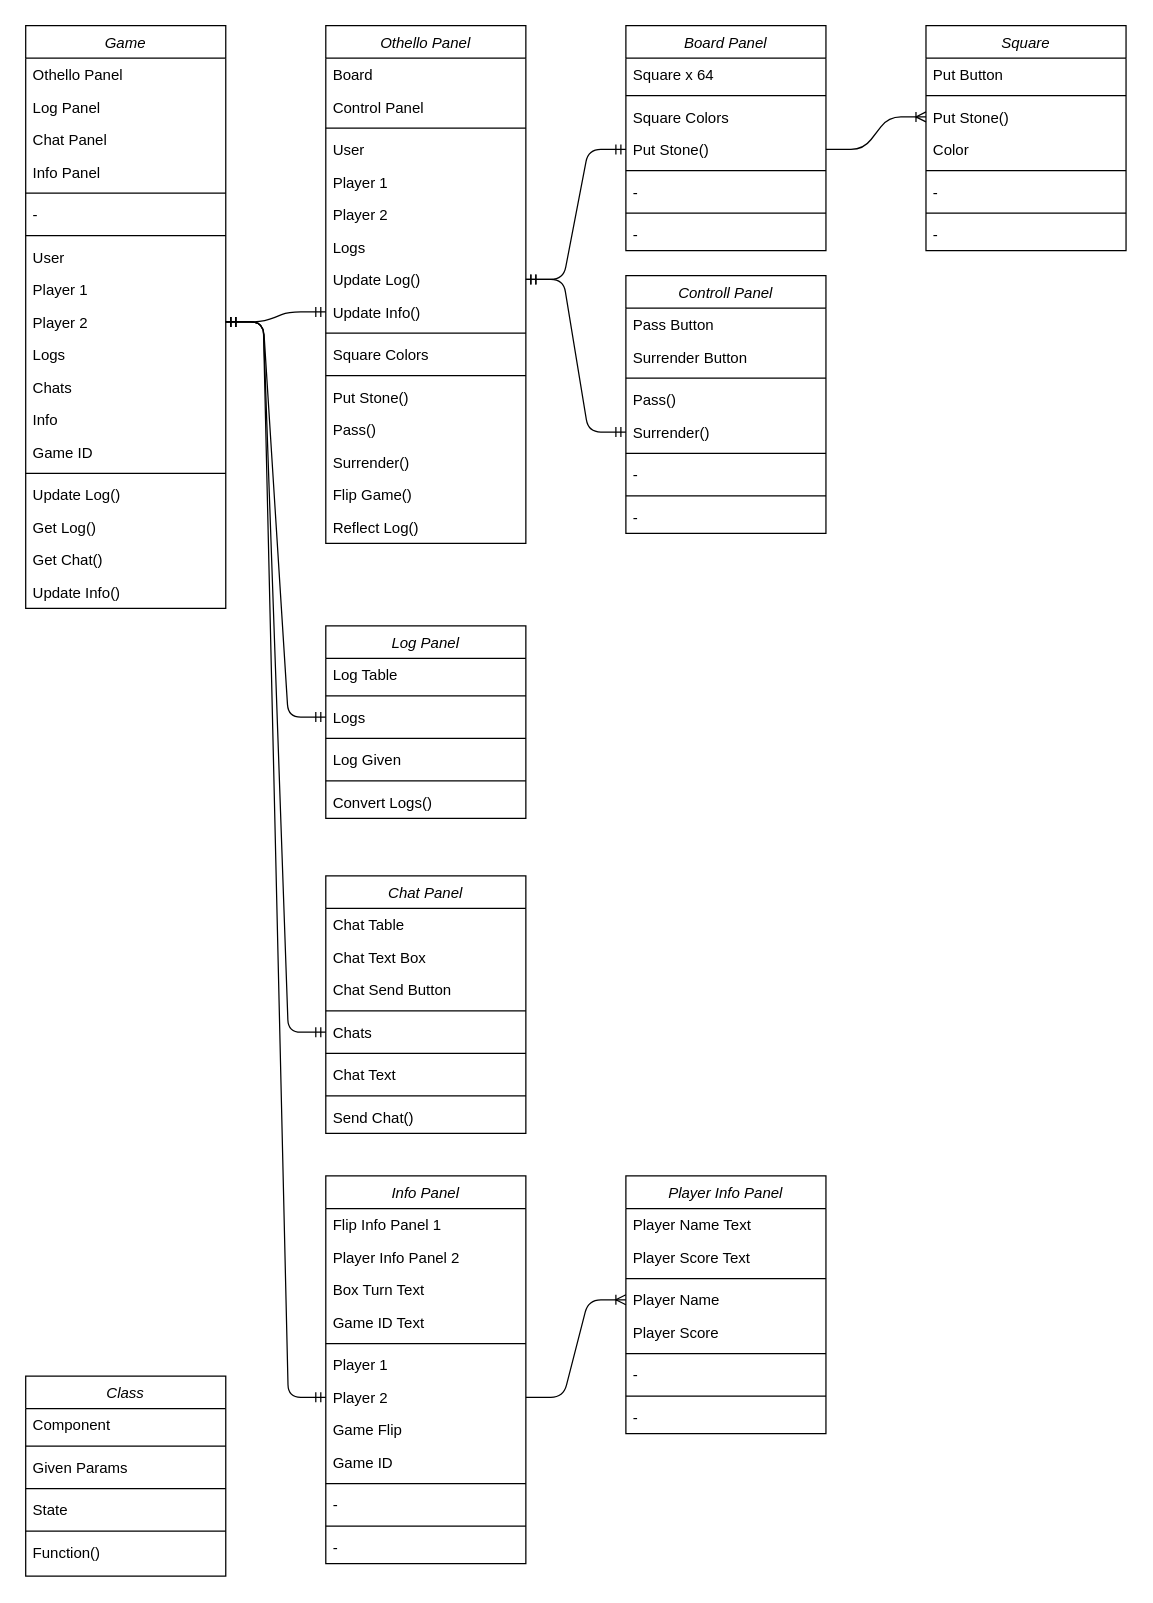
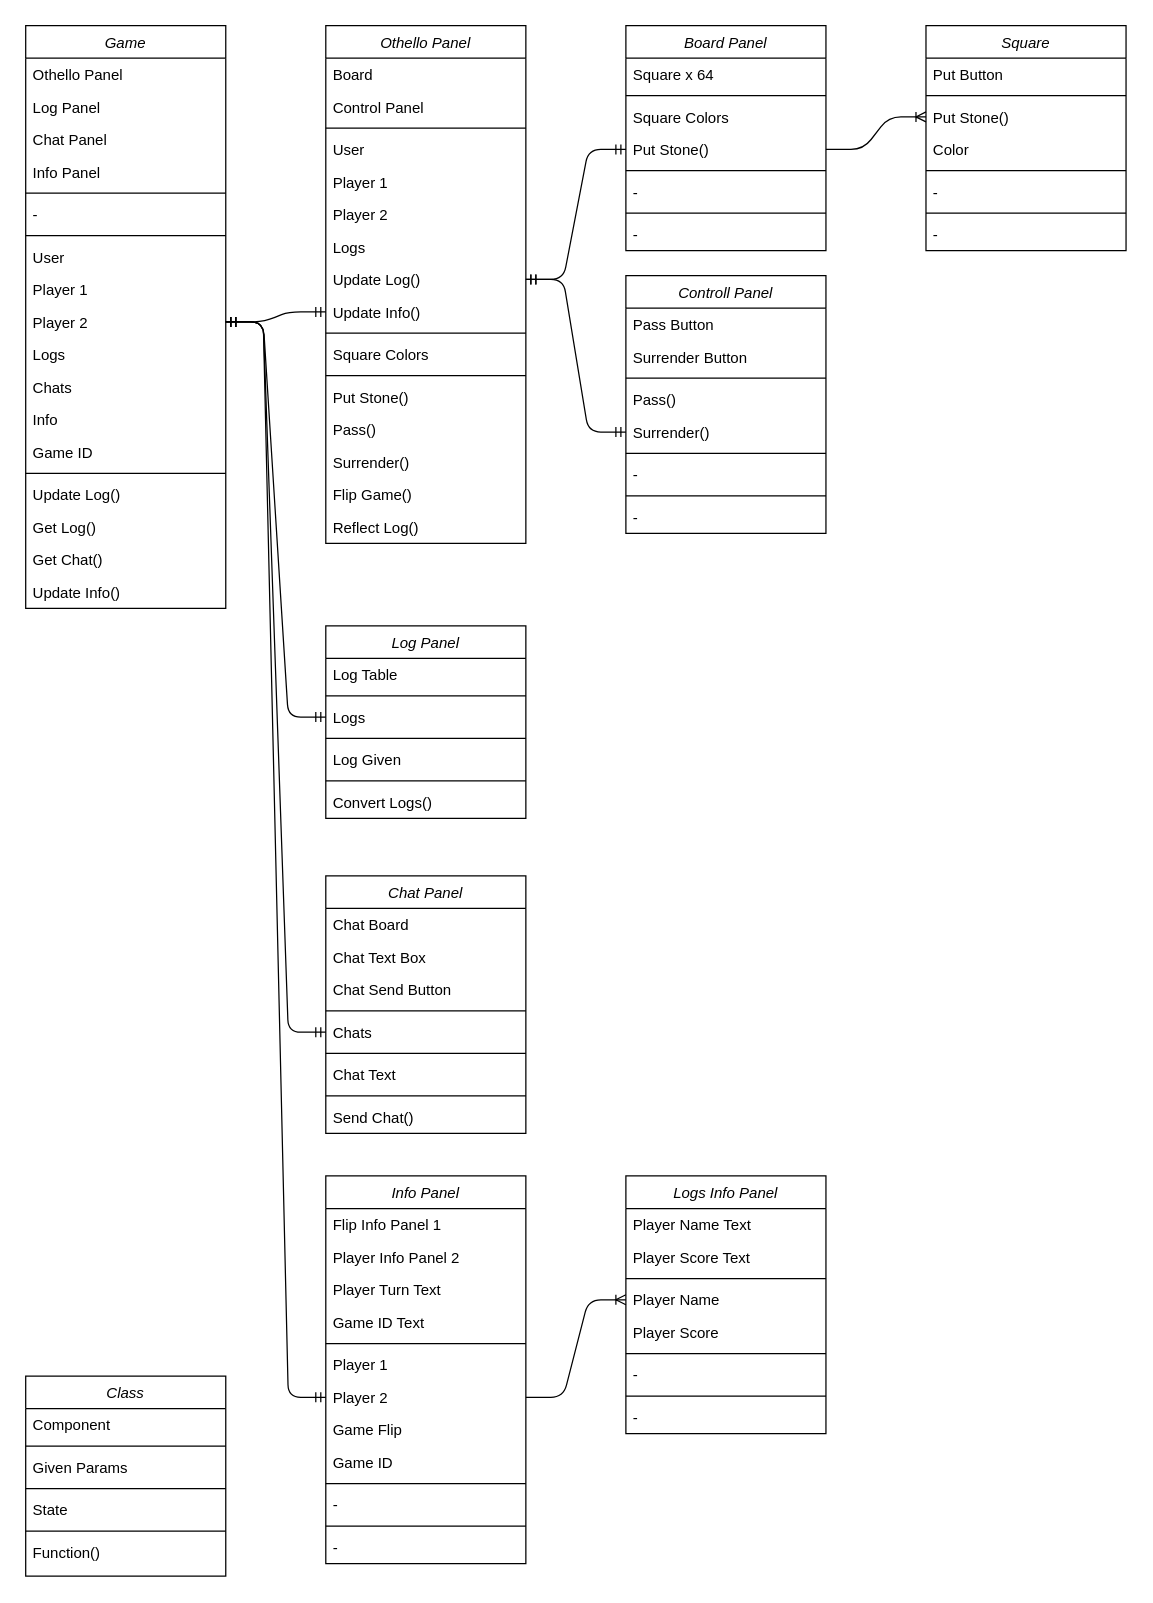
node "Chat Table": label "Chat Table" -> "Chat Board"
node "Player Info Panel": label "Player Info Panel" -> "Logs Info Panel"
node "Box Turn Text": label "Box Turn Text" -> "Player Turn Text"
